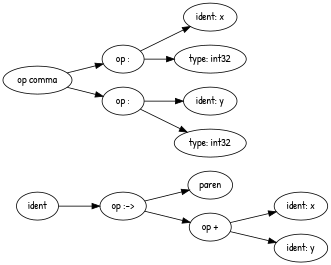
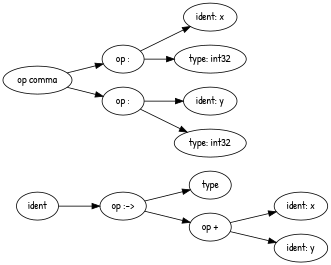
node "paren": label "paren" -> "type"
